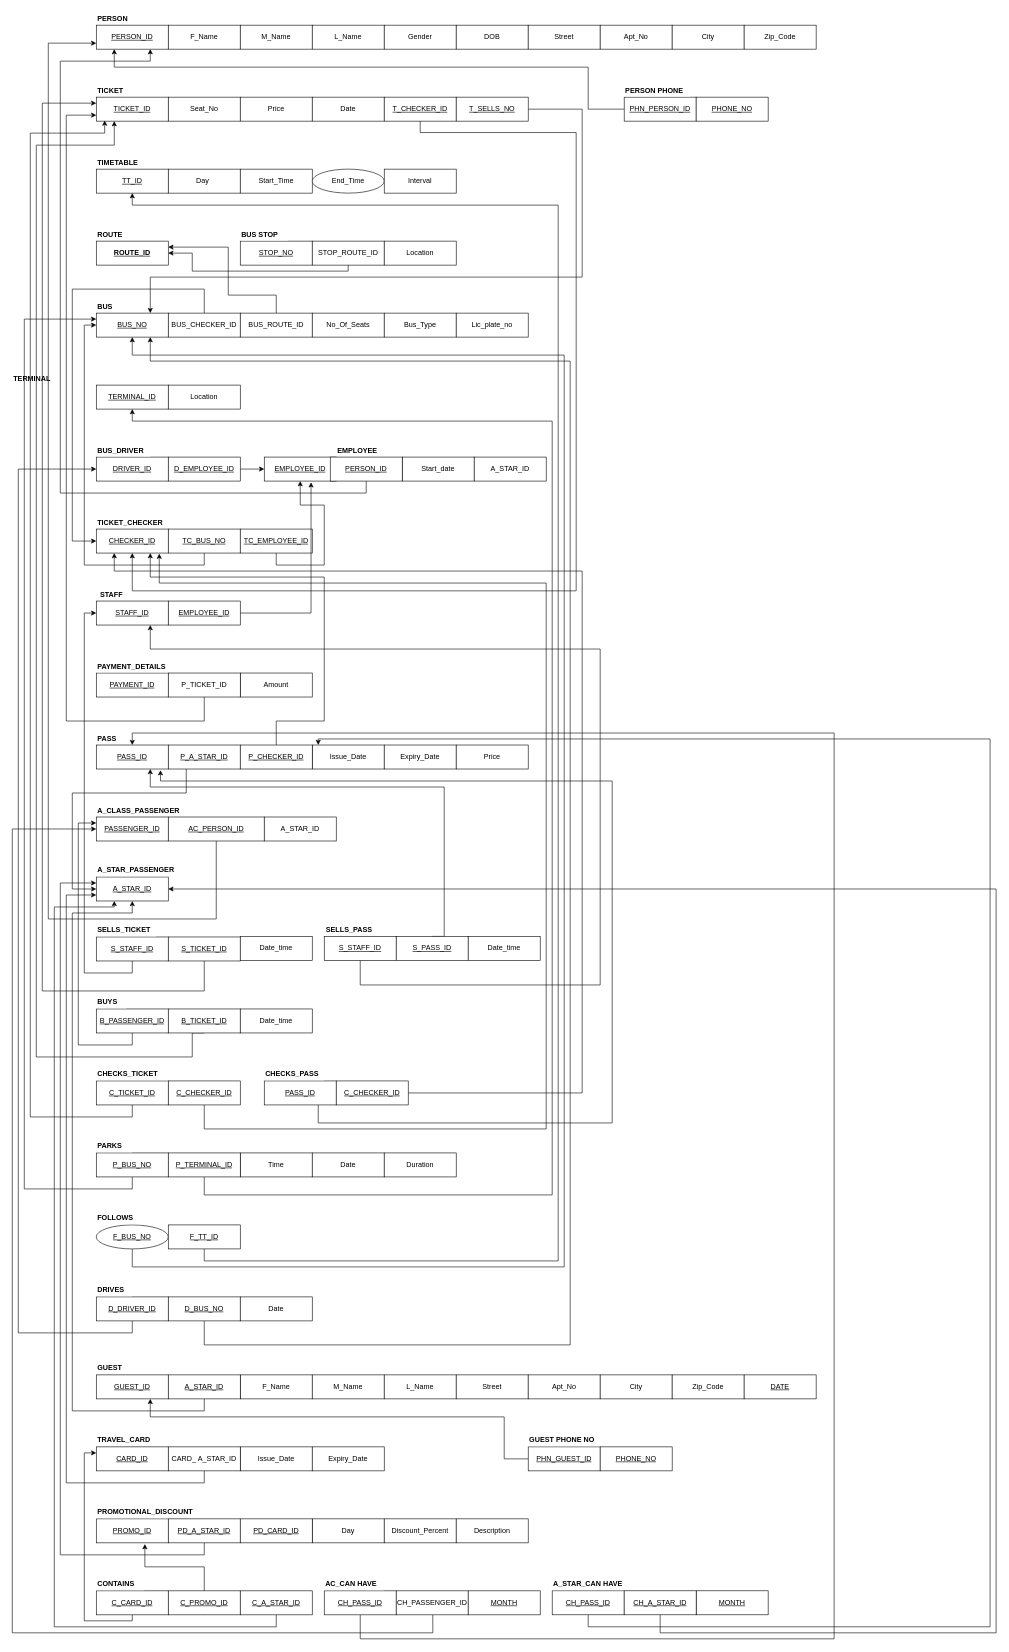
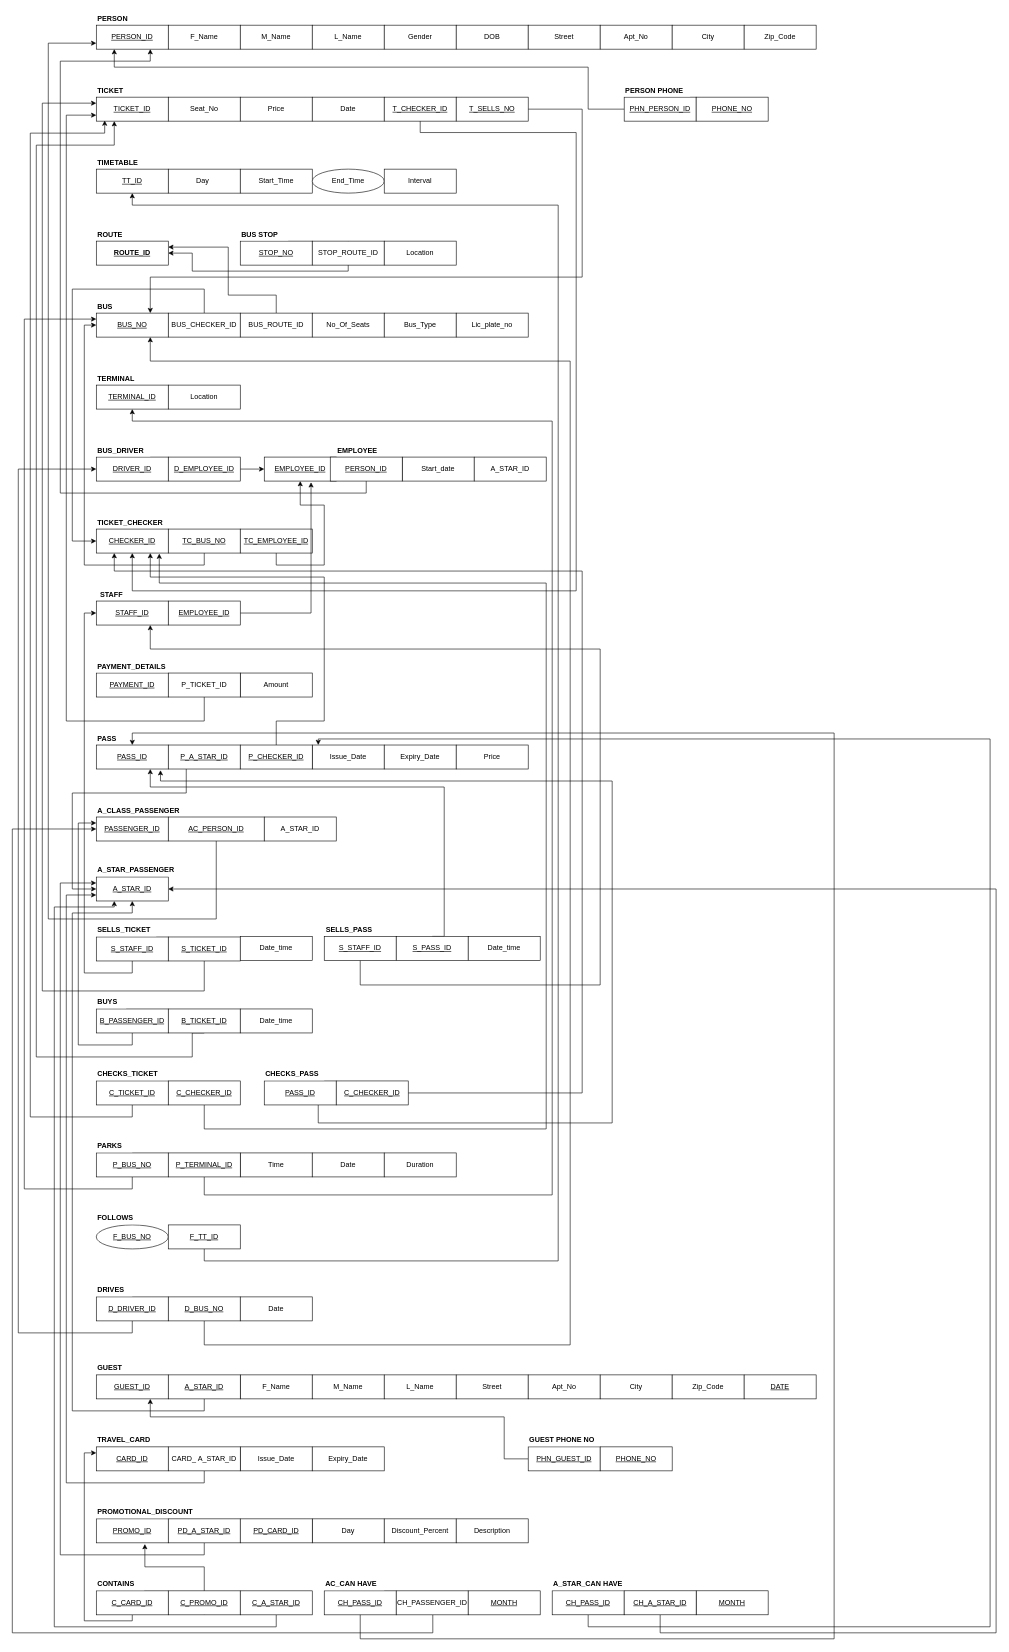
node "TERMINAL": moved (36, 378) -> (120, 378)
edge "F_BUS_NO" -> "BUS_NO": removed
